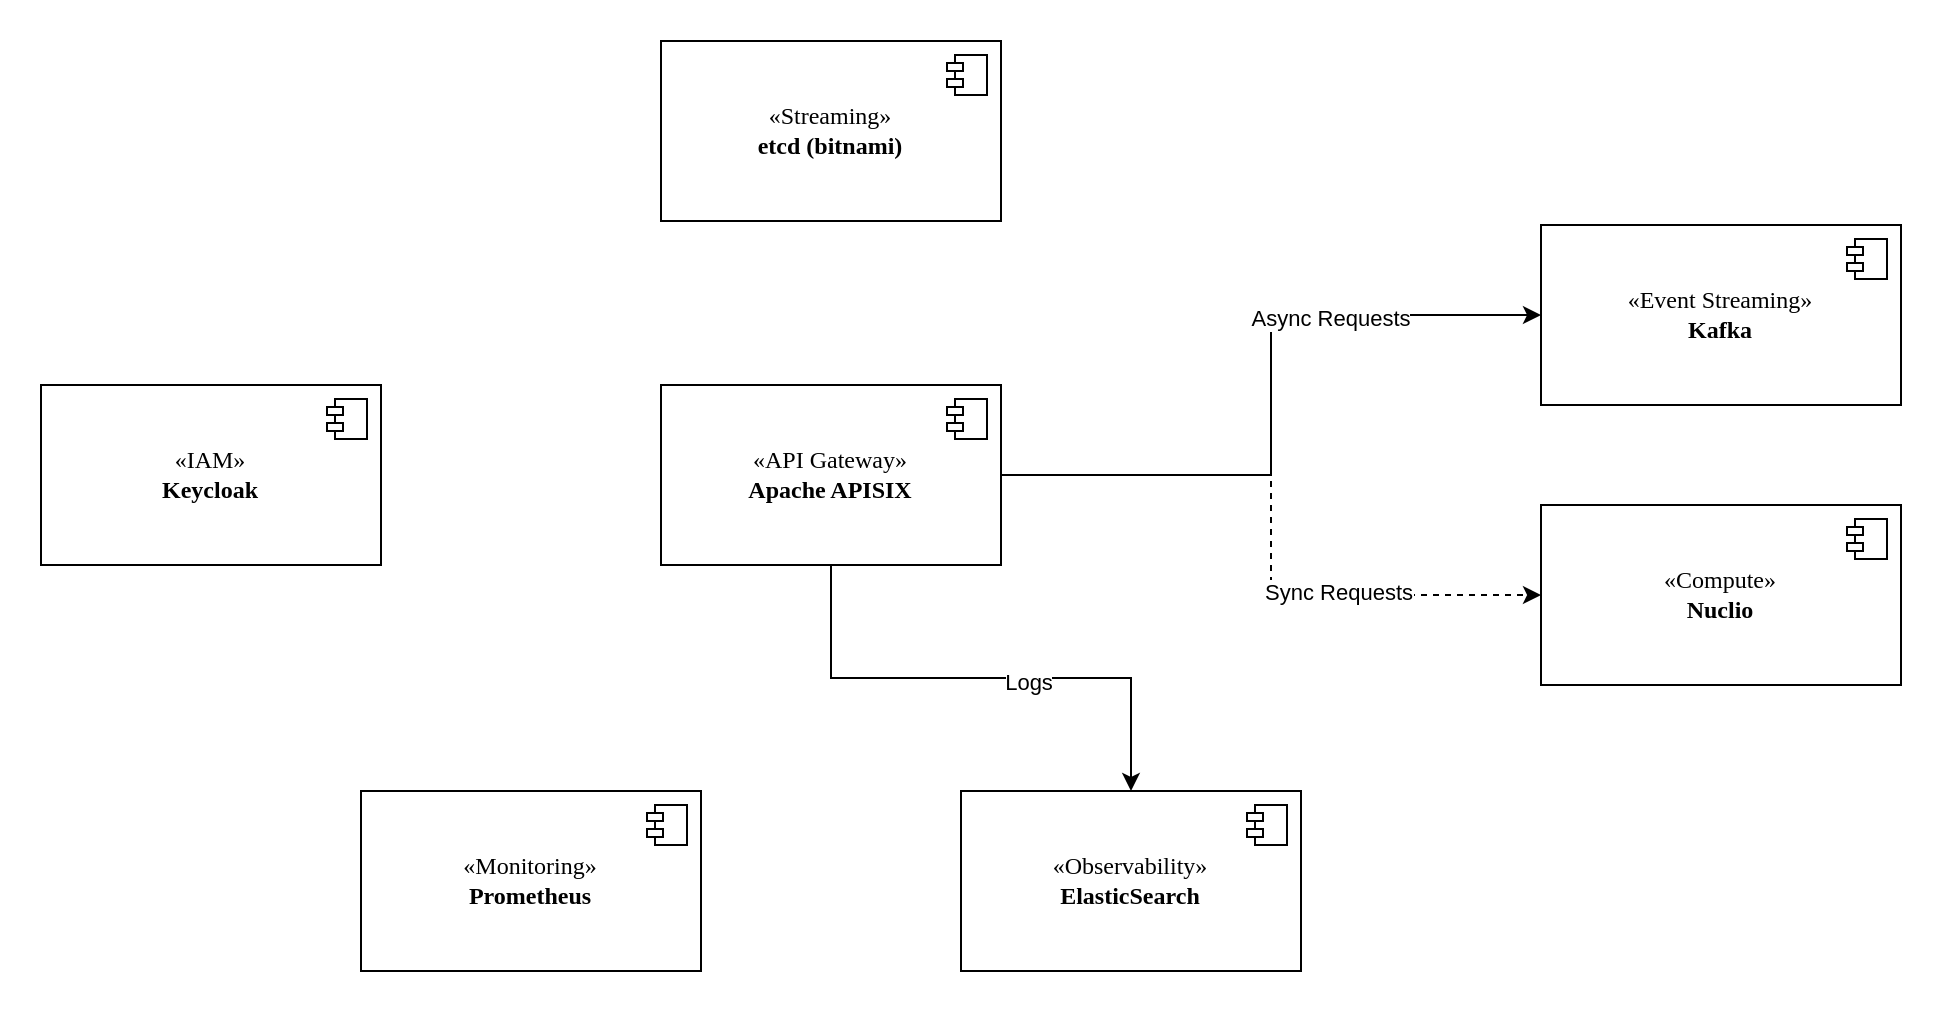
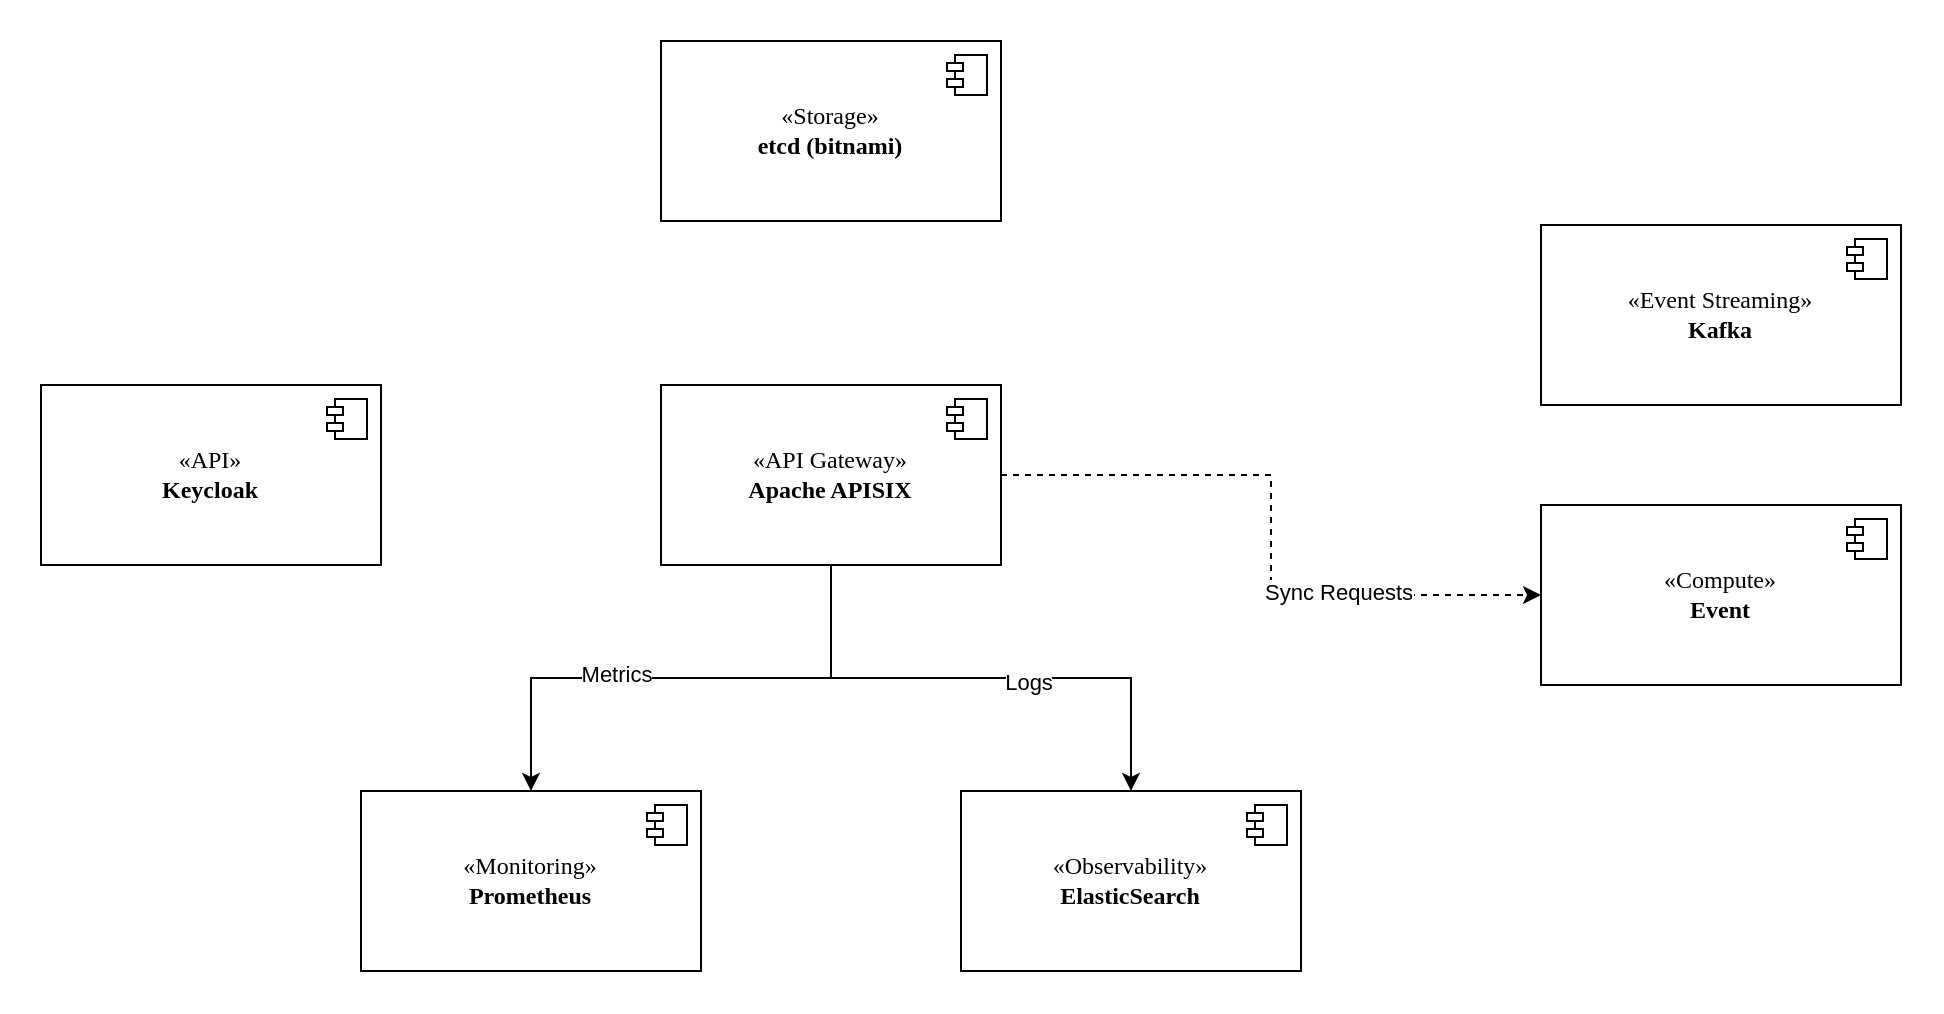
node "«Streaming» etcd (bitnami)": label "«Streaming» etcd (bitnami)" -> "«Storage» etcd (bitnami)"
edge "«API Gateway» Apache APISIX" -> "«Event Streaming» Kafka": removed, label "Async Requests"
node "«IAM» Keycloak": label "«IAM» Keycloak" -> "«API» Keycloak"
node "«Compute» Nuclio": label "«Compute» Nuclio" -> "«Compute» Event"
edge "«API Gateway» Apache APISIX" -> "«Monitoring» Prometheus": added, label "Metrics"
